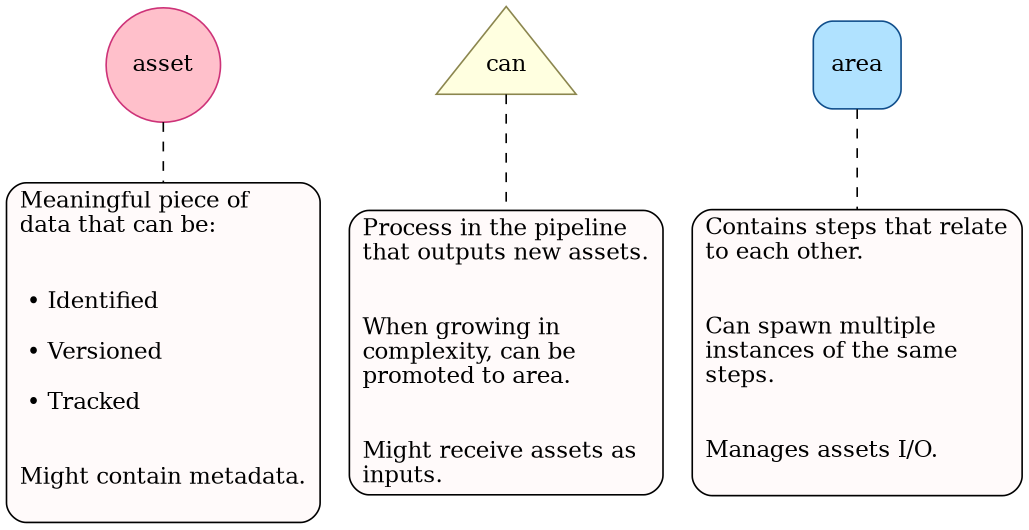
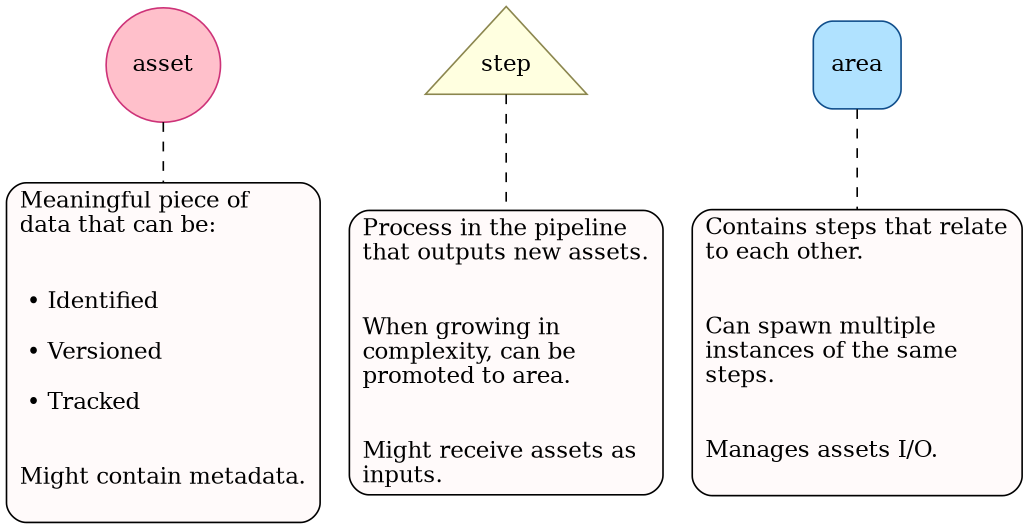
node "can": label "can" -> "step"
